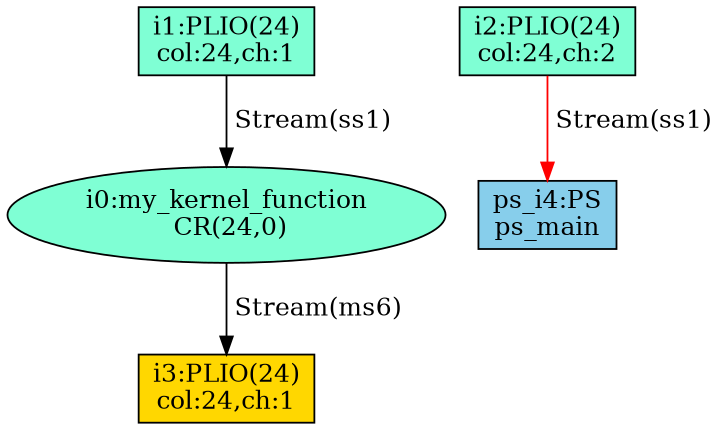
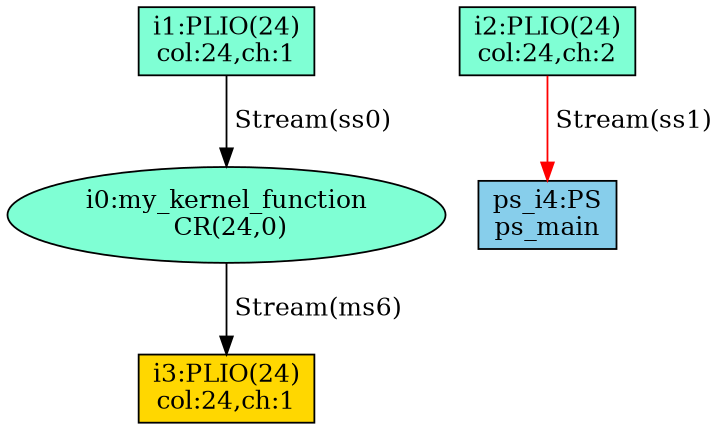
edge "i1:PLIO(24) col:24,ch:1" -> "i0:my_kernel_function CR(24,0)": label " Stream(ss1)" -> " Stream(ss0)"
